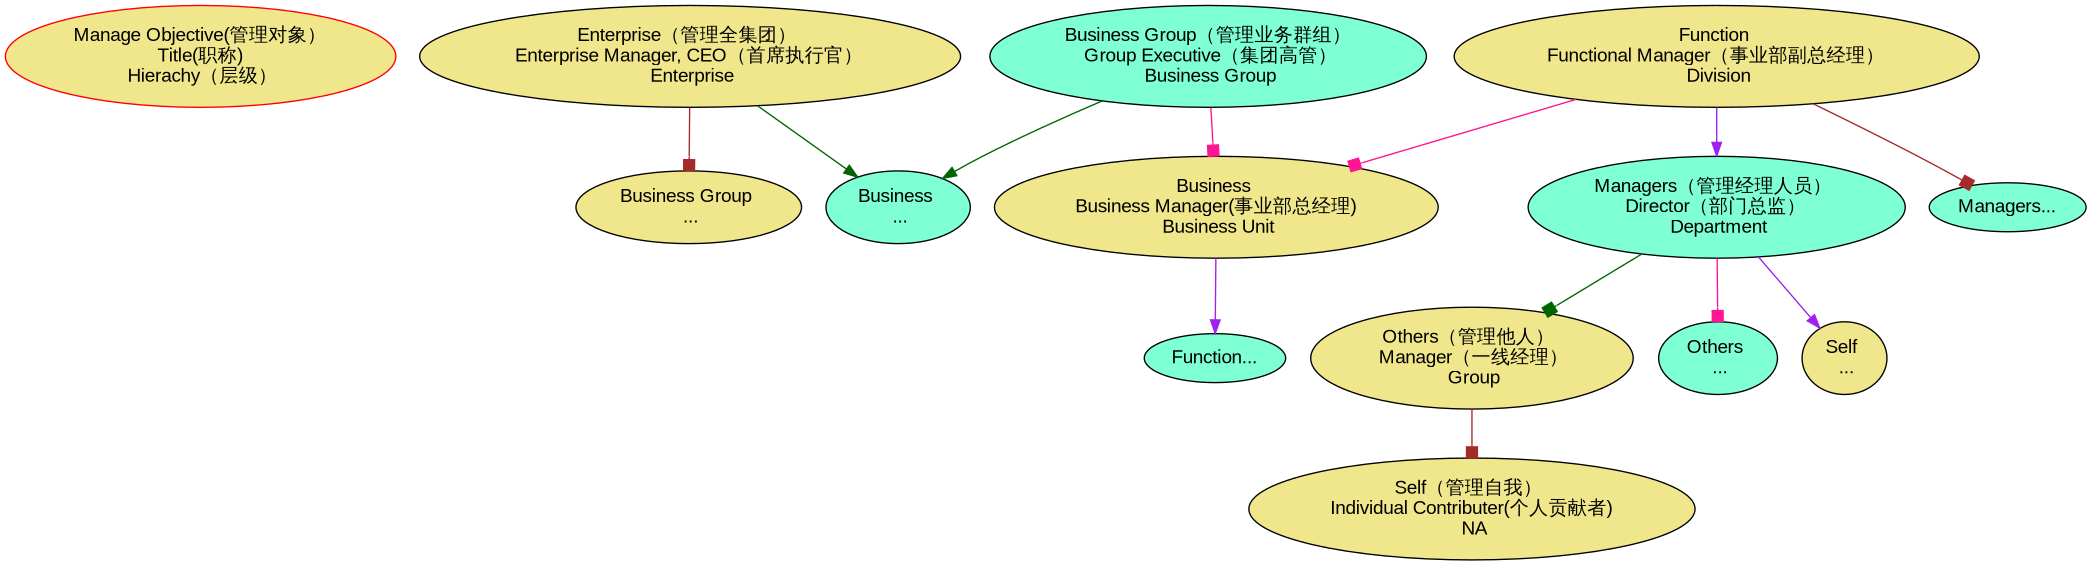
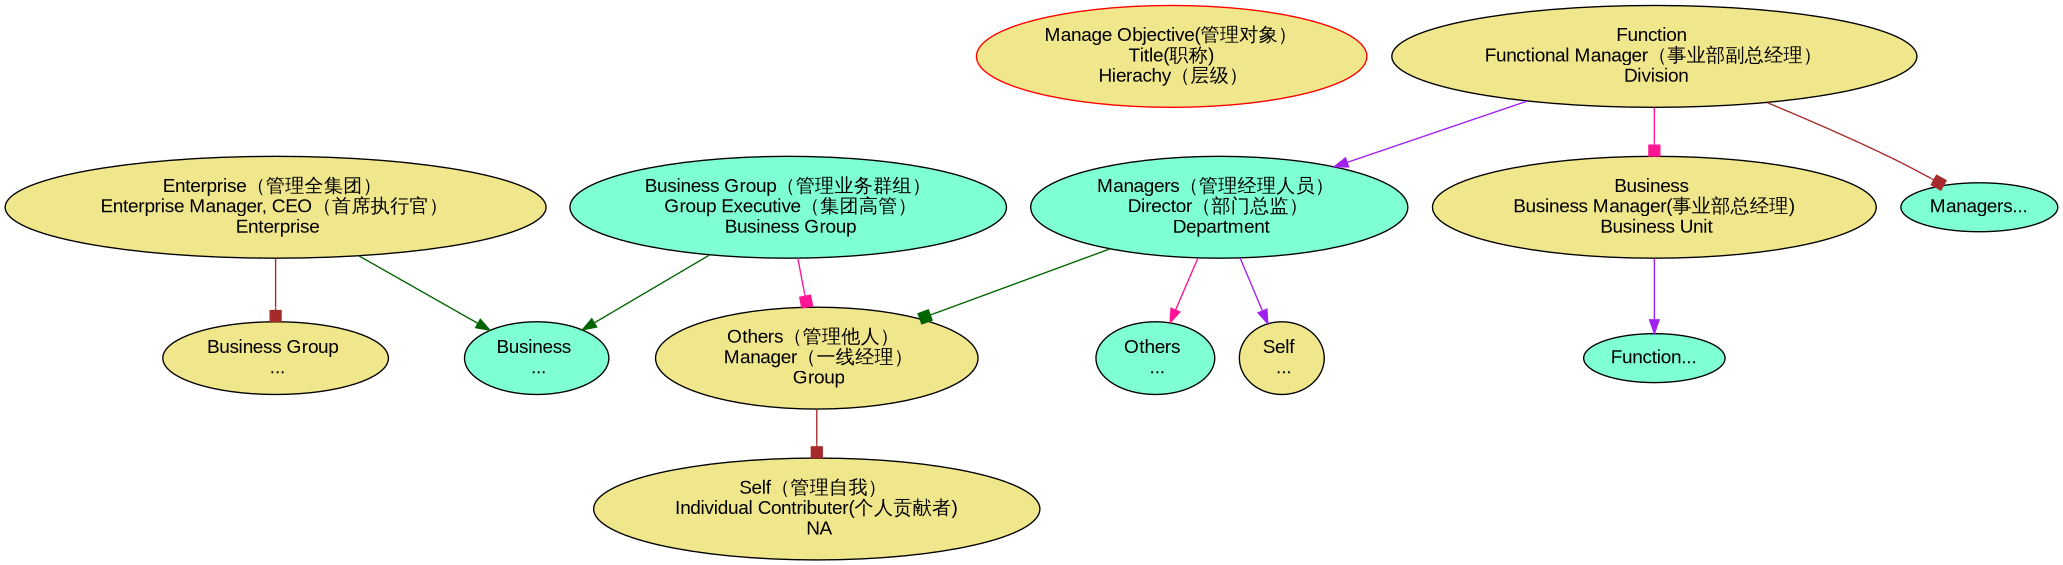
edge "Business Group（管理业务群组） Group Executive（集团高管） Business Group" -> "Business Business Manager(事业部总经理) Business Unit": now "Business Group（管理业务群组） Group Executive（集团高管） Business Group" -> "Others（管理他人） Manager（一线经理） Group"
edge "Managers（管理经理人员） Director（部门总监） Department" -> "Others ...": arrowhead box -> normal
